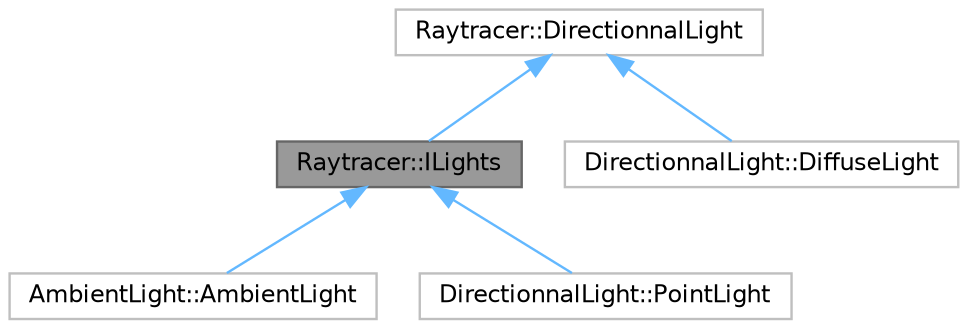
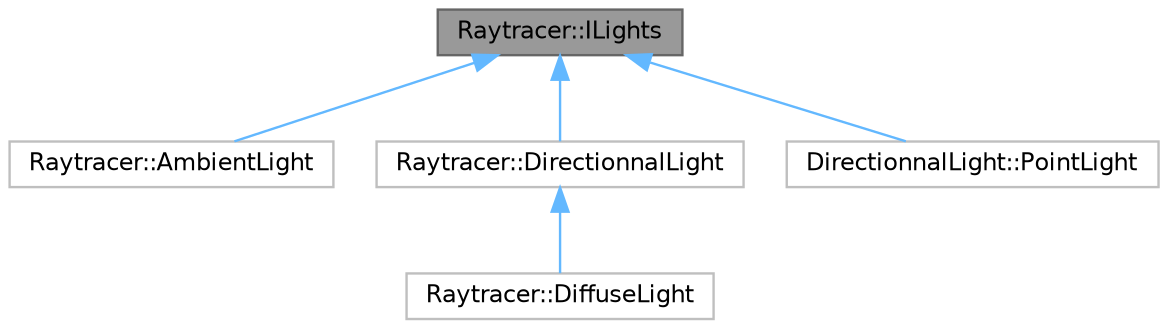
edge "Raytracer::ILights" -> "Raytracer::DirectionnalLight": reversed
node "DirectionnalLight::DiffuseLight": label "DirectionnalLight::DiffuseLight" -> "Raytracer::DiffuseLight"
node "AmbientLight::AmbientLight": label "AmbientLight::AmbientLight" -> "Raytracer::AmbientLight"
